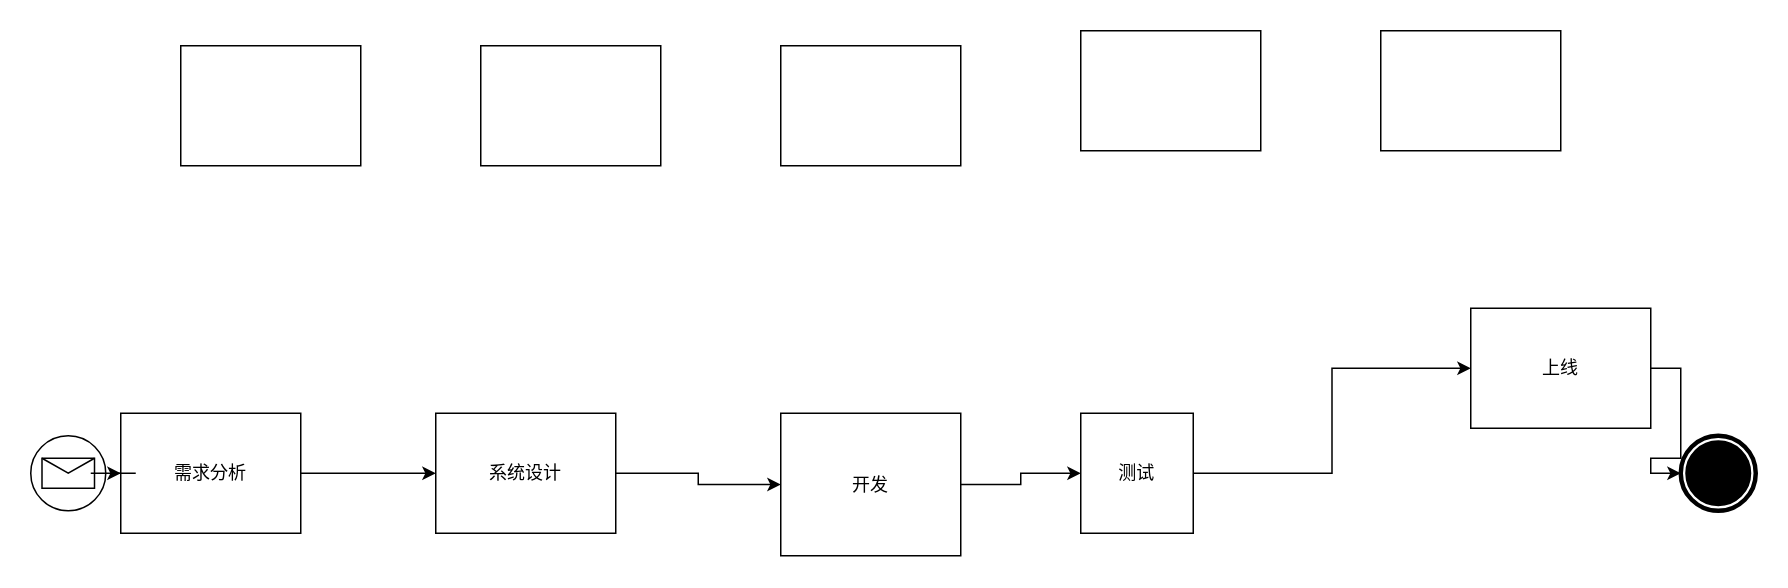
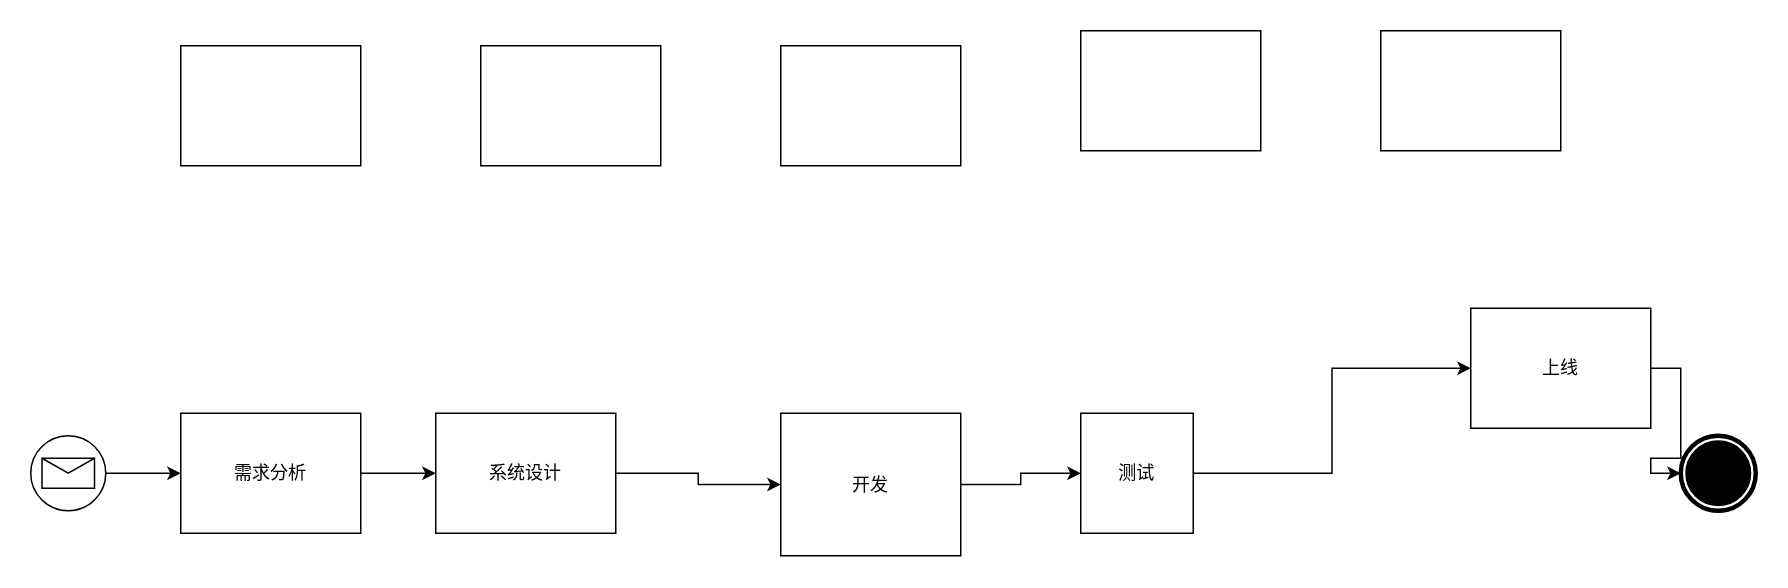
node "需求分析": moved (211, 473) -> (271, 473)
